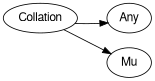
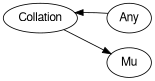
edge "Collation" -> "Any": reversed
